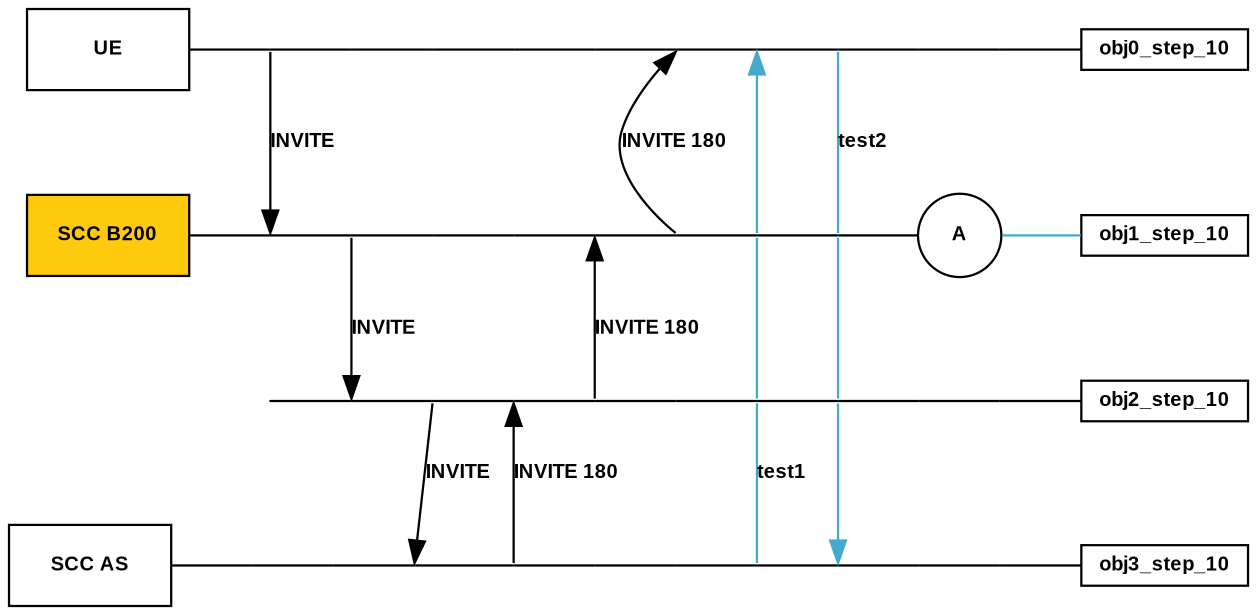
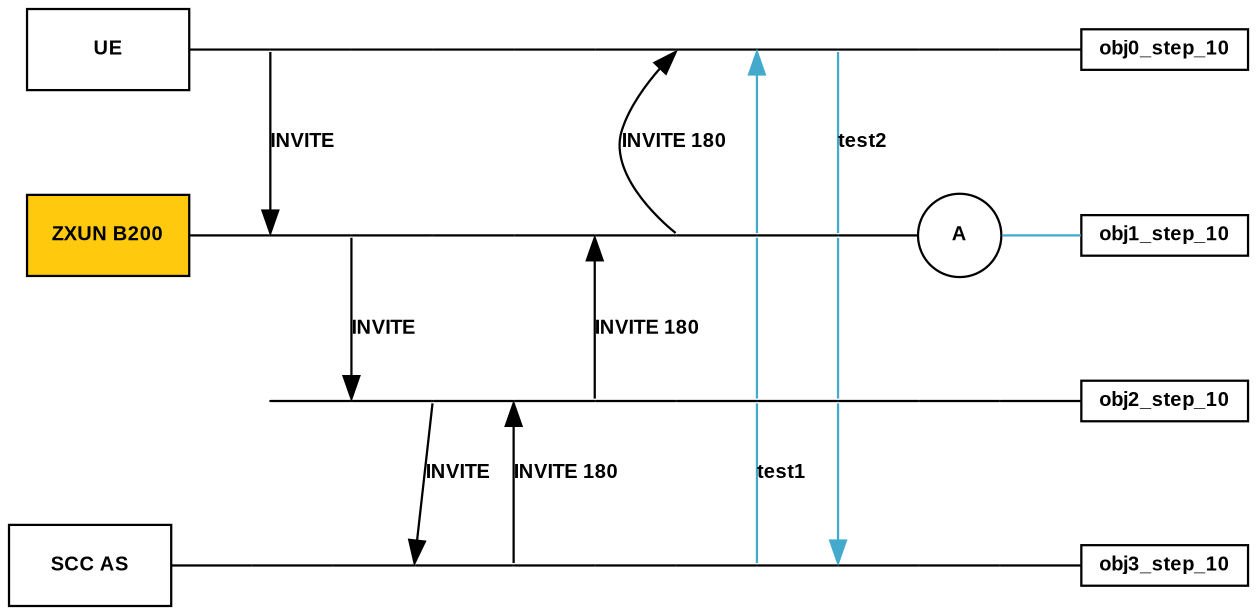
node "SCC B200": label "SCC B200" -> "ZXUN B200"
